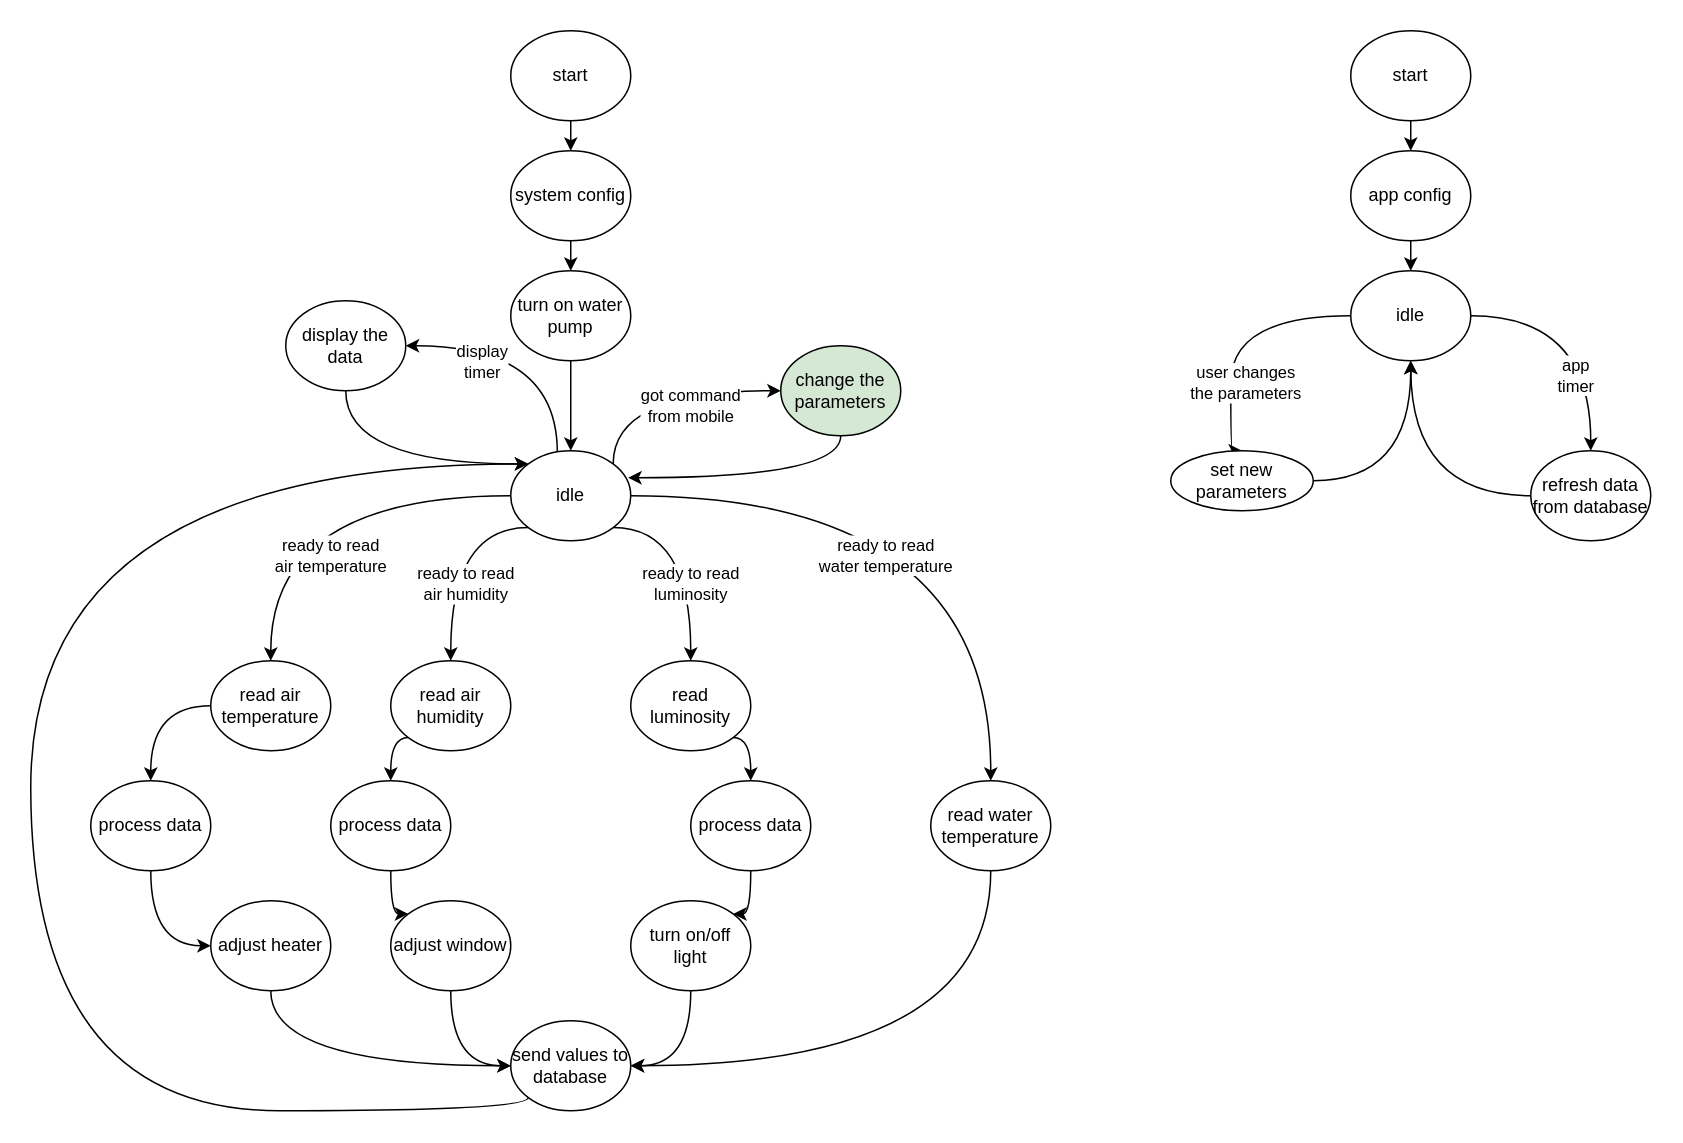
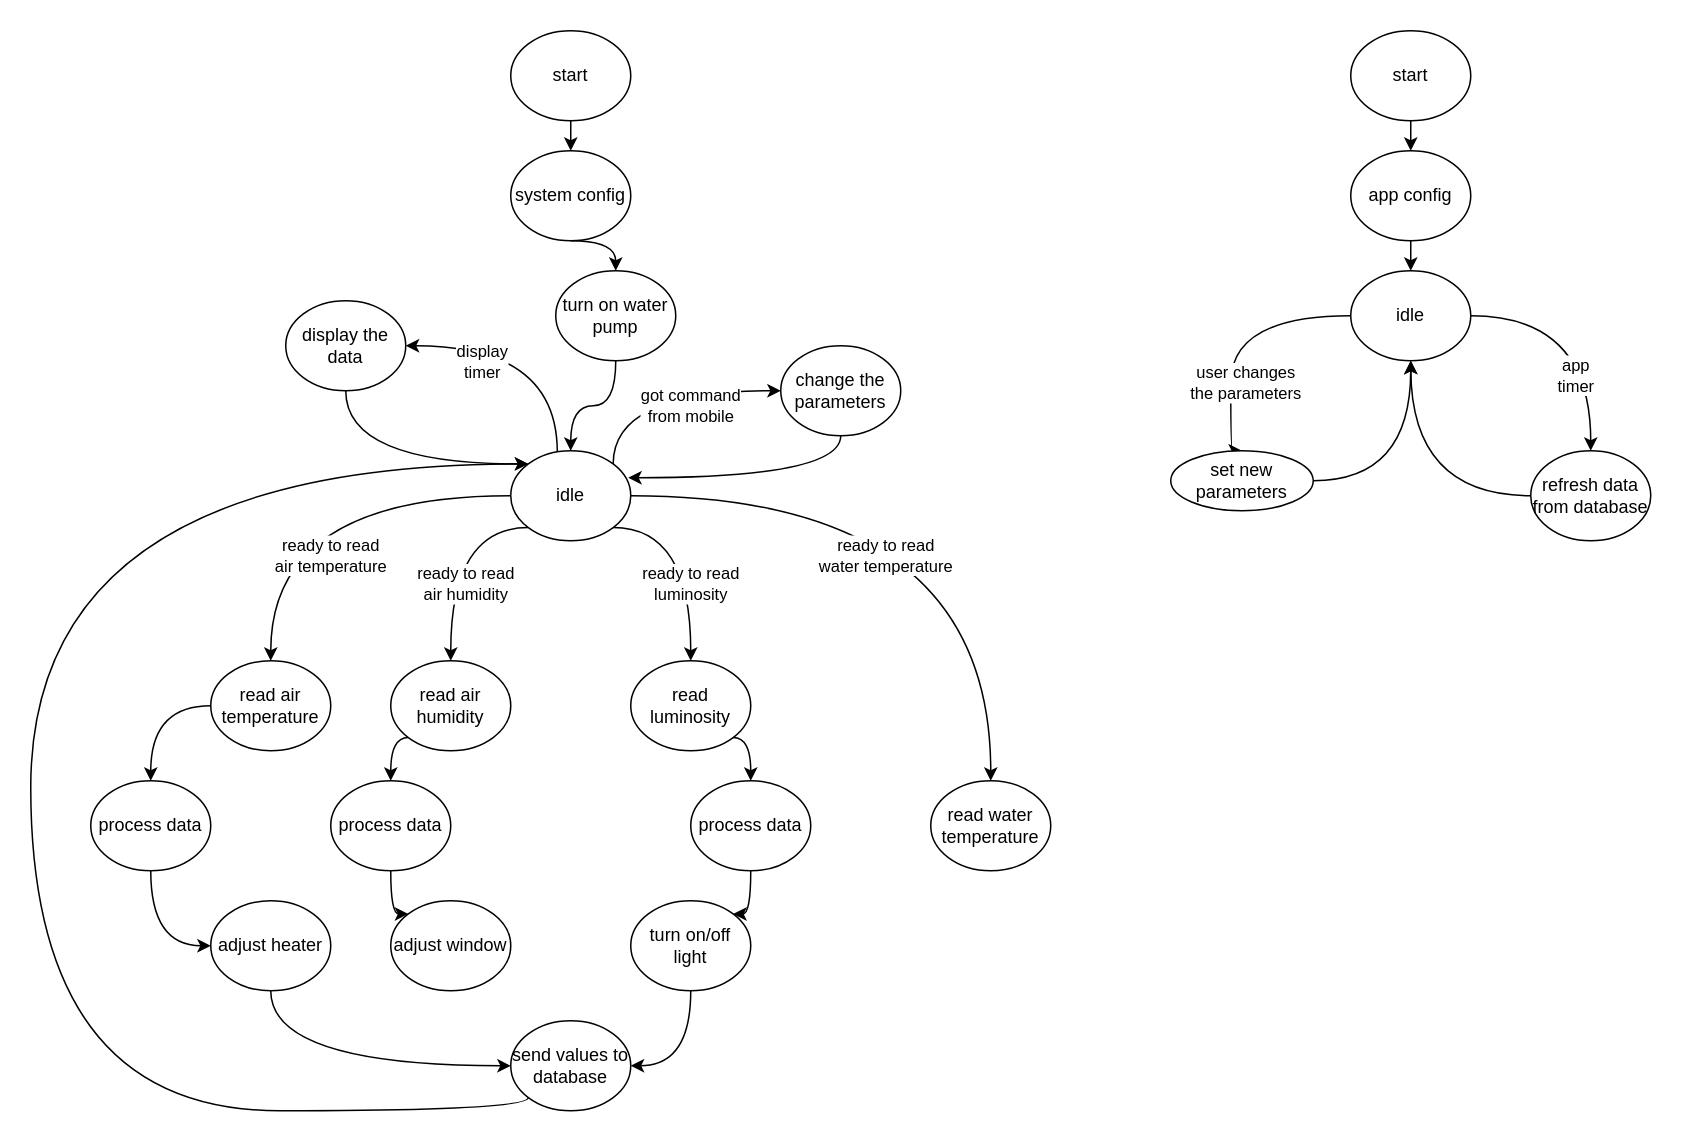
node "turn on water pump": moved (571, 316) -> (616, 316)
node "change the parameters": fillcolor #d5e8d4 -> #ffffff
edge "read water temperature" -> "send values to database": removed
edge "adjust window" -> "send values to database": removed
